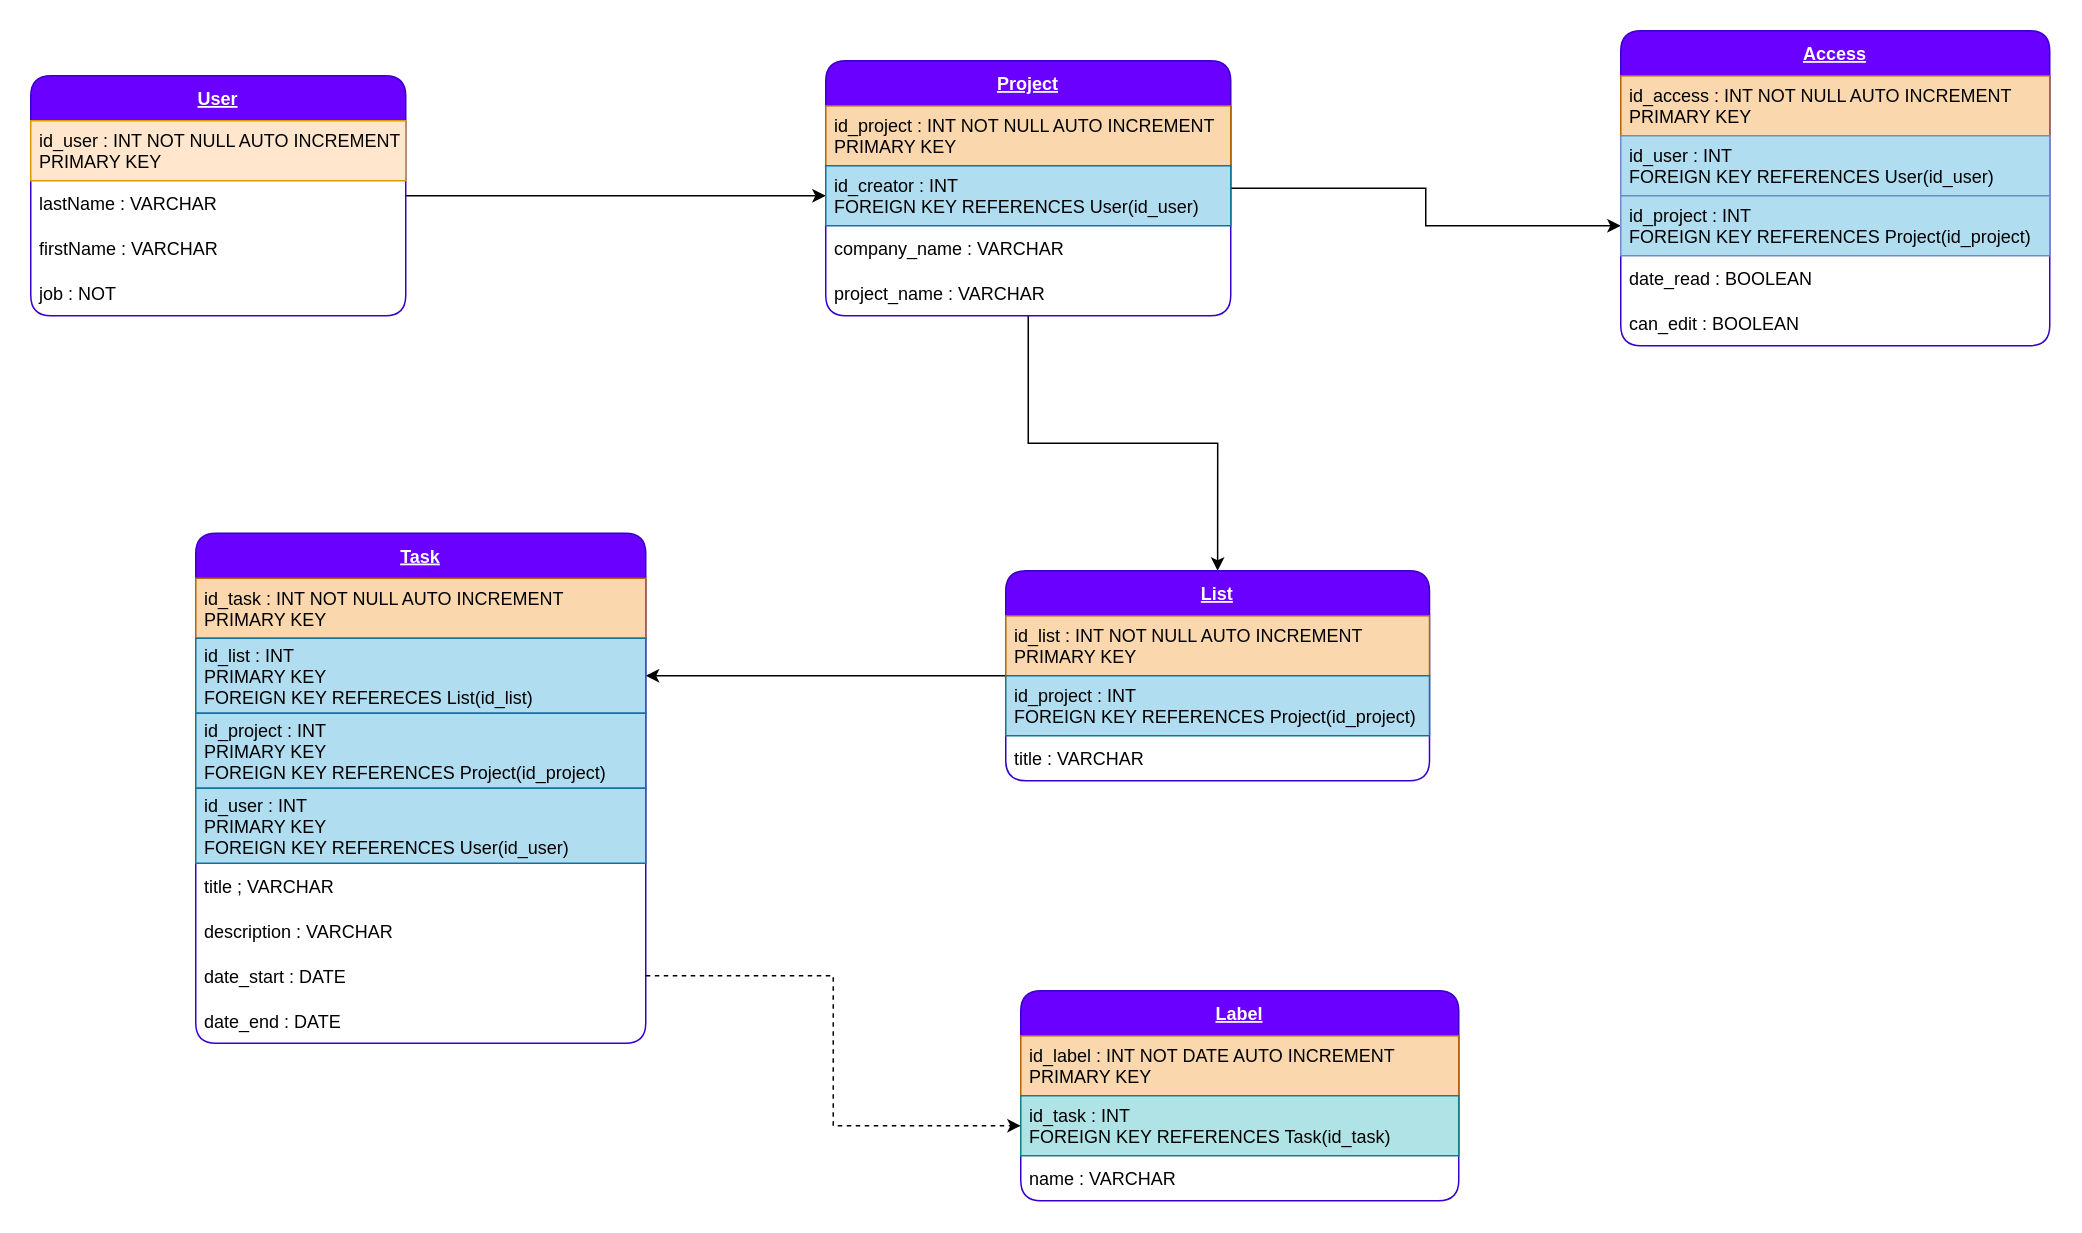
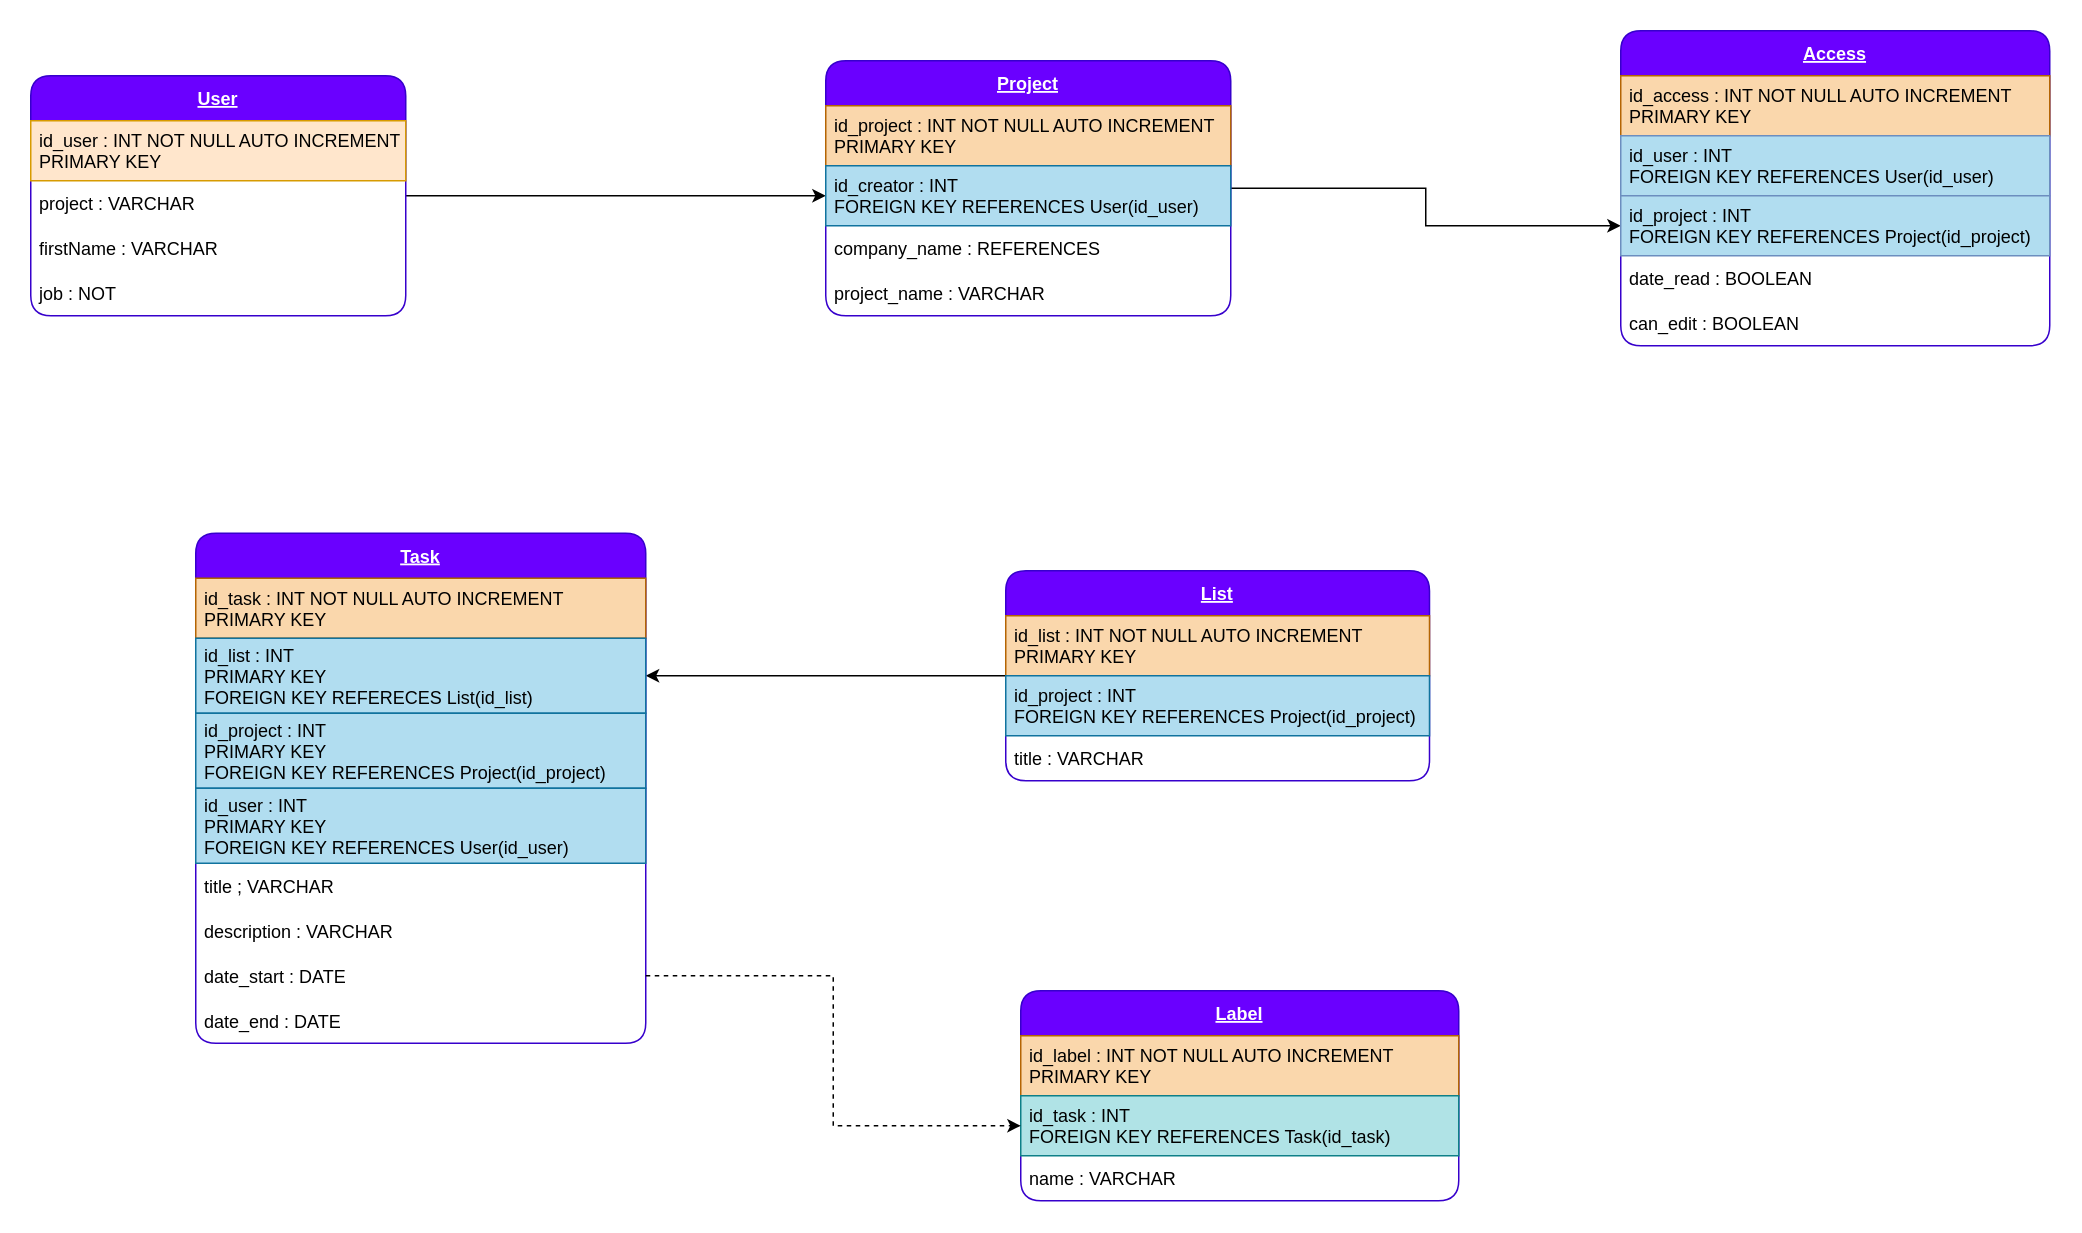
node "lastName : VARCHAR": label "lastName : VARCHAR" -> "project : VARCHAR"
node "company_name : VARCHAR": label "company_name : VARCHAR" -> "company_name : REFERENCES"
edge "Project" -> "List": removed
node "id_label : INT NOT DATE AUTO INCREMENT PRIMARY KEY": label "id_label : INT NOT DATE AUTO INCREMENT PRIMARY KEY" -> "id_label : INT NOT NULL AUTO INCREMENT PRIMARY KEY"
